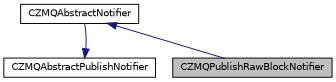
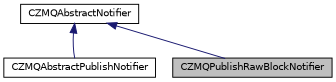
edge "CZMQAbstractNotifier" -> "CZMQAbstractPublishNotifier": reversed
